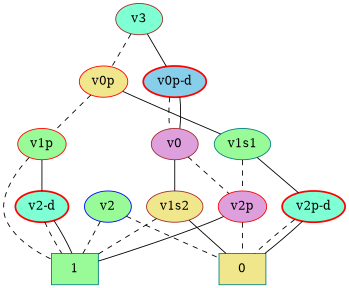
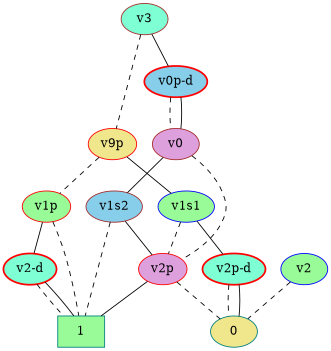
node "v0p": label "v0p" -> "v9p"
node "v1s1": color teal -> blue
node "v1s2": fillcolor khaki -> skyblue
edge "v2" -- "1": removed
edge "v1s2" -- "0": now "v1s2" -- "v2p"
node "0": shape box -> ellipse
